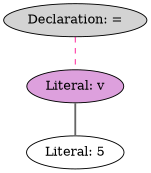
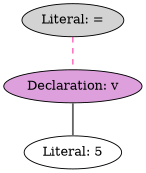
node "Declaration: =": label "Declaration: =" -> "Literal: ="
node "Literal: v": label "Literal: v" -> "Declaration: v"
